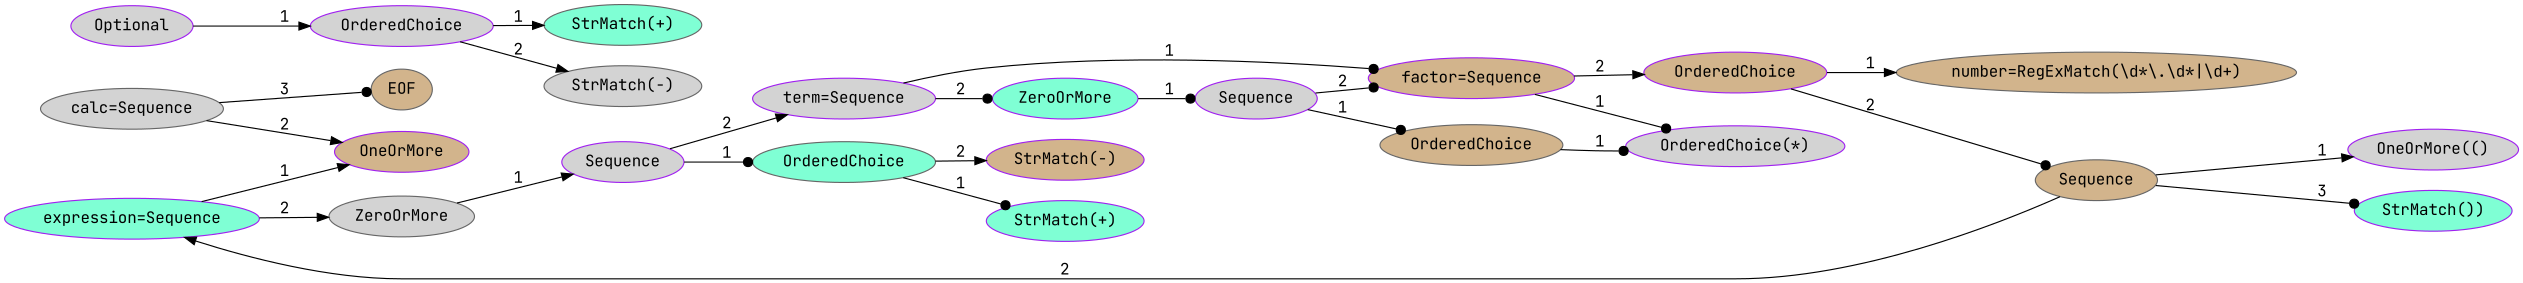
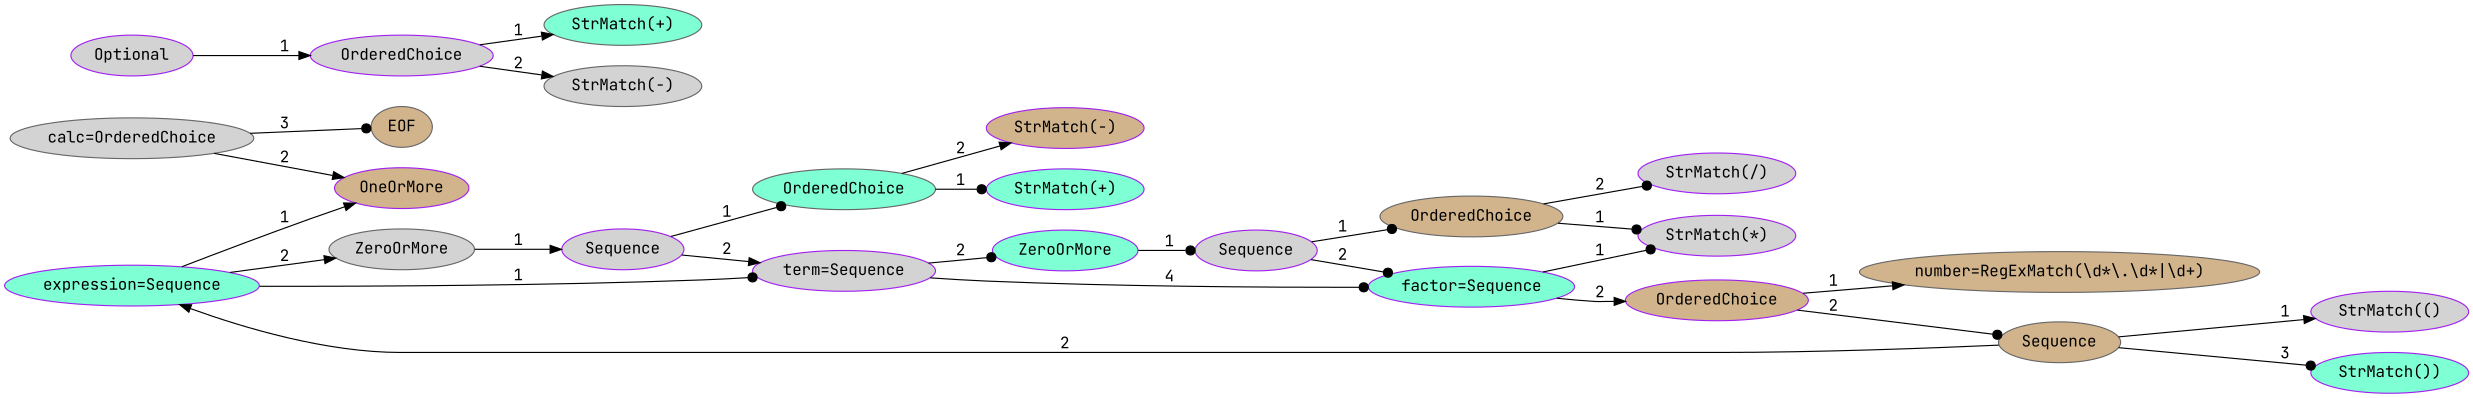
edge "term=Sequence" -> "factor=Sequence": label "1" -> "4"
node "factor=Sequence": fillcolor tan -> aquamarine
node "calc=Sequence": label "calc=Sequence" -> "calc=OrderedChoice"
node "OrderedChoice(*)": label "OrderedChoice(*)" -> "StrMatch(*)"
node "OneOrMore(()": label "OneOrMore(()" -> "StrMatch(()"
node "StrMatch(/)": added
edge "expression=Sequence" -> "term=Sequence": added, label "1"
